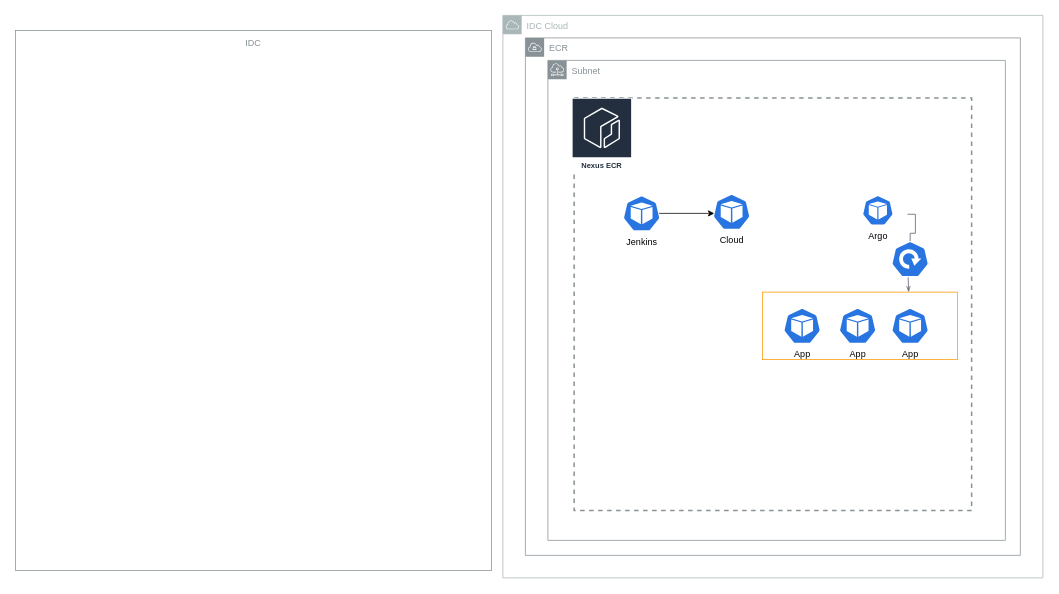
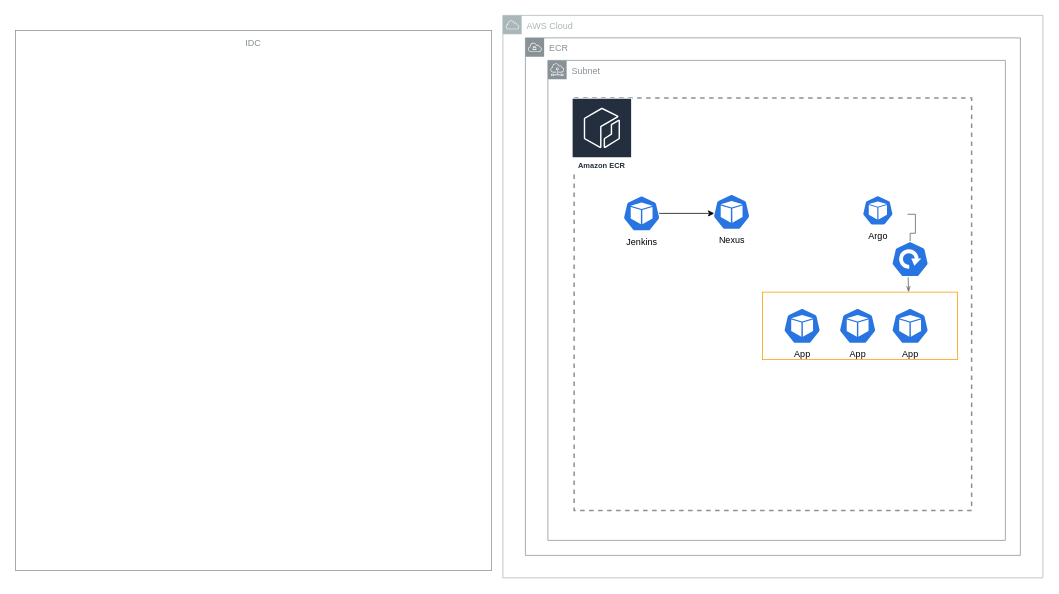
node "IDC Cloud": label "IDC Cloud" -> "AWS Cloud"
node "Nexus ECR": label "Nexus ECR" -> "Amazon ECR"
node "Cloud": label "Cloud" -> "Nexus"
